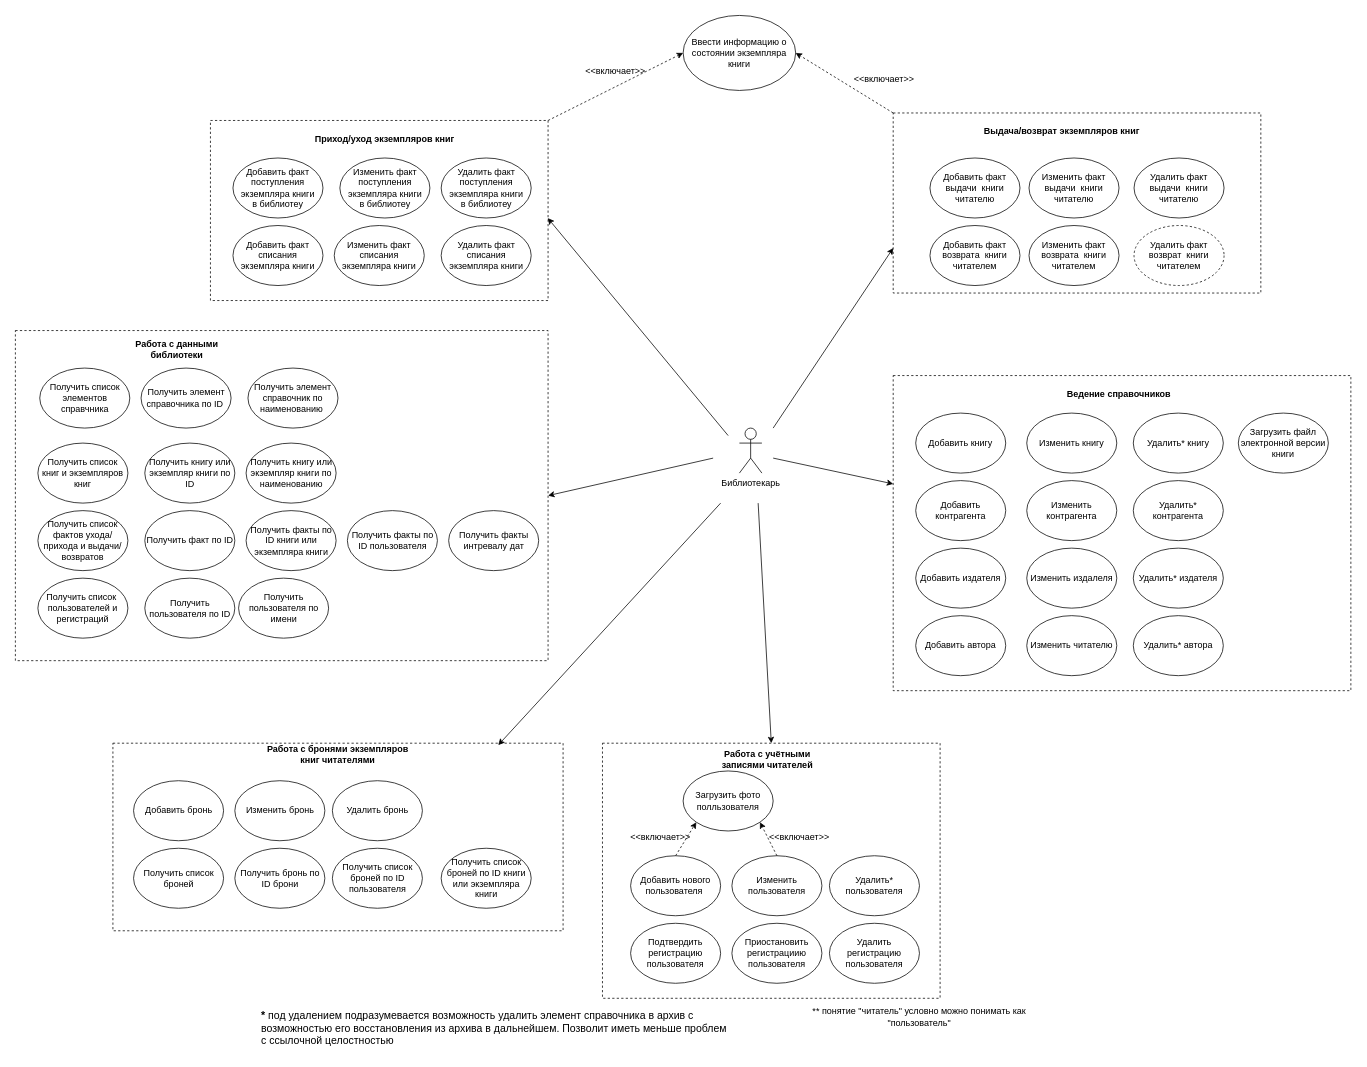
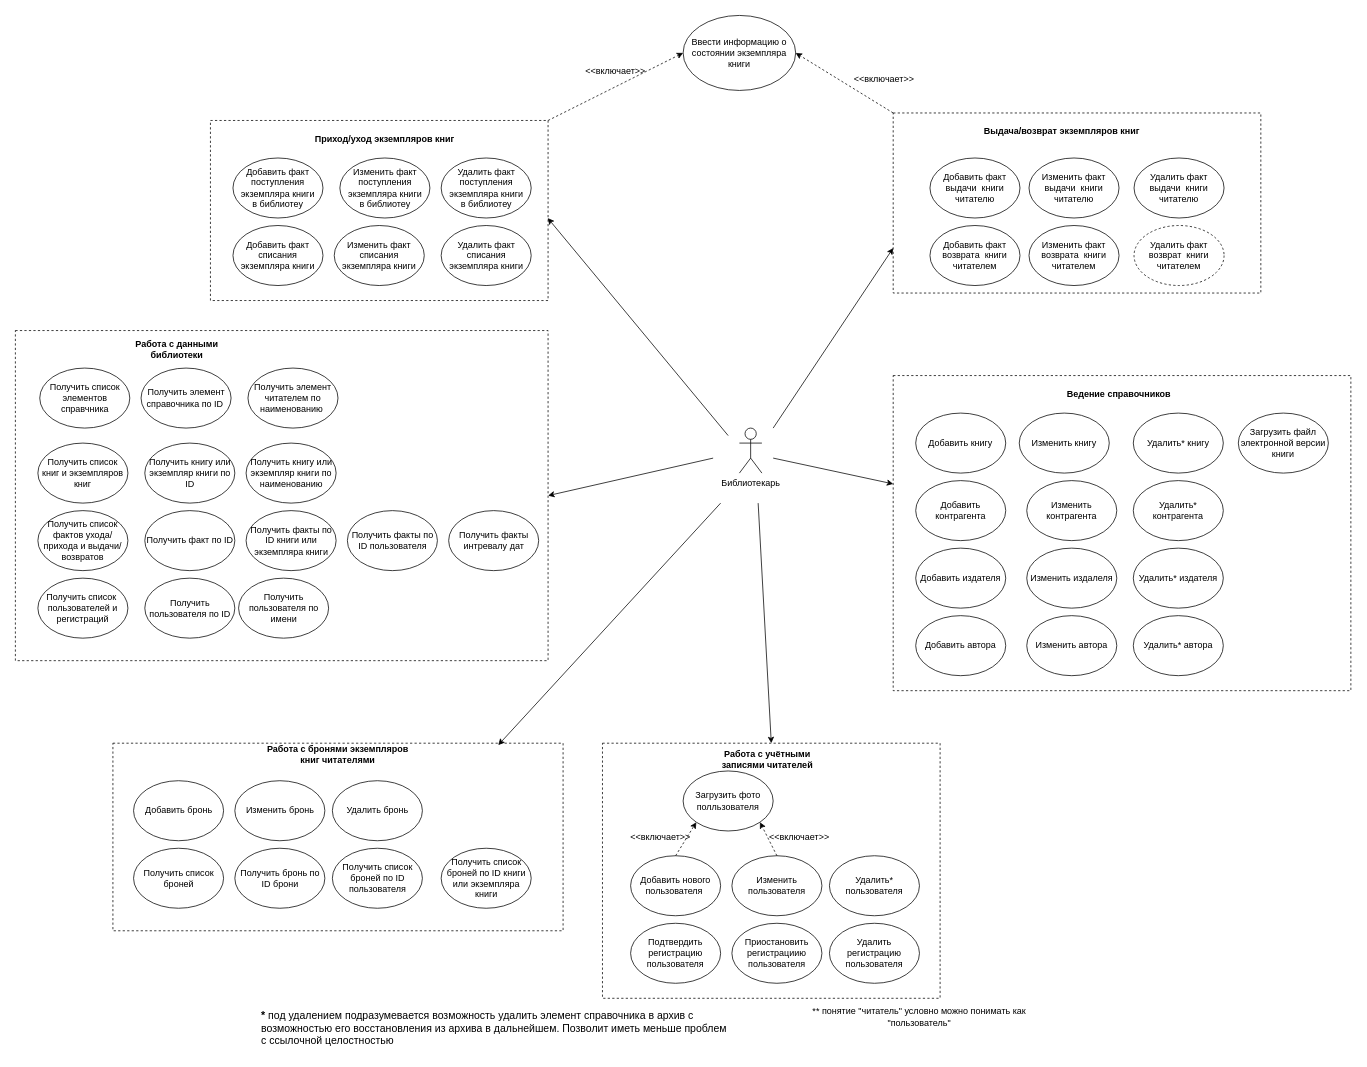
node "Получить элемент справочник по наименованию": label "Получить элемент справочник по наименованию" -> "Получить элемент читателем по наименованию"
node "Изменить книгу": moved (1071, 443) -> (1064, 443)
node "Изменить читателю": label "Изменить читателю" -> "Изменить автора"
